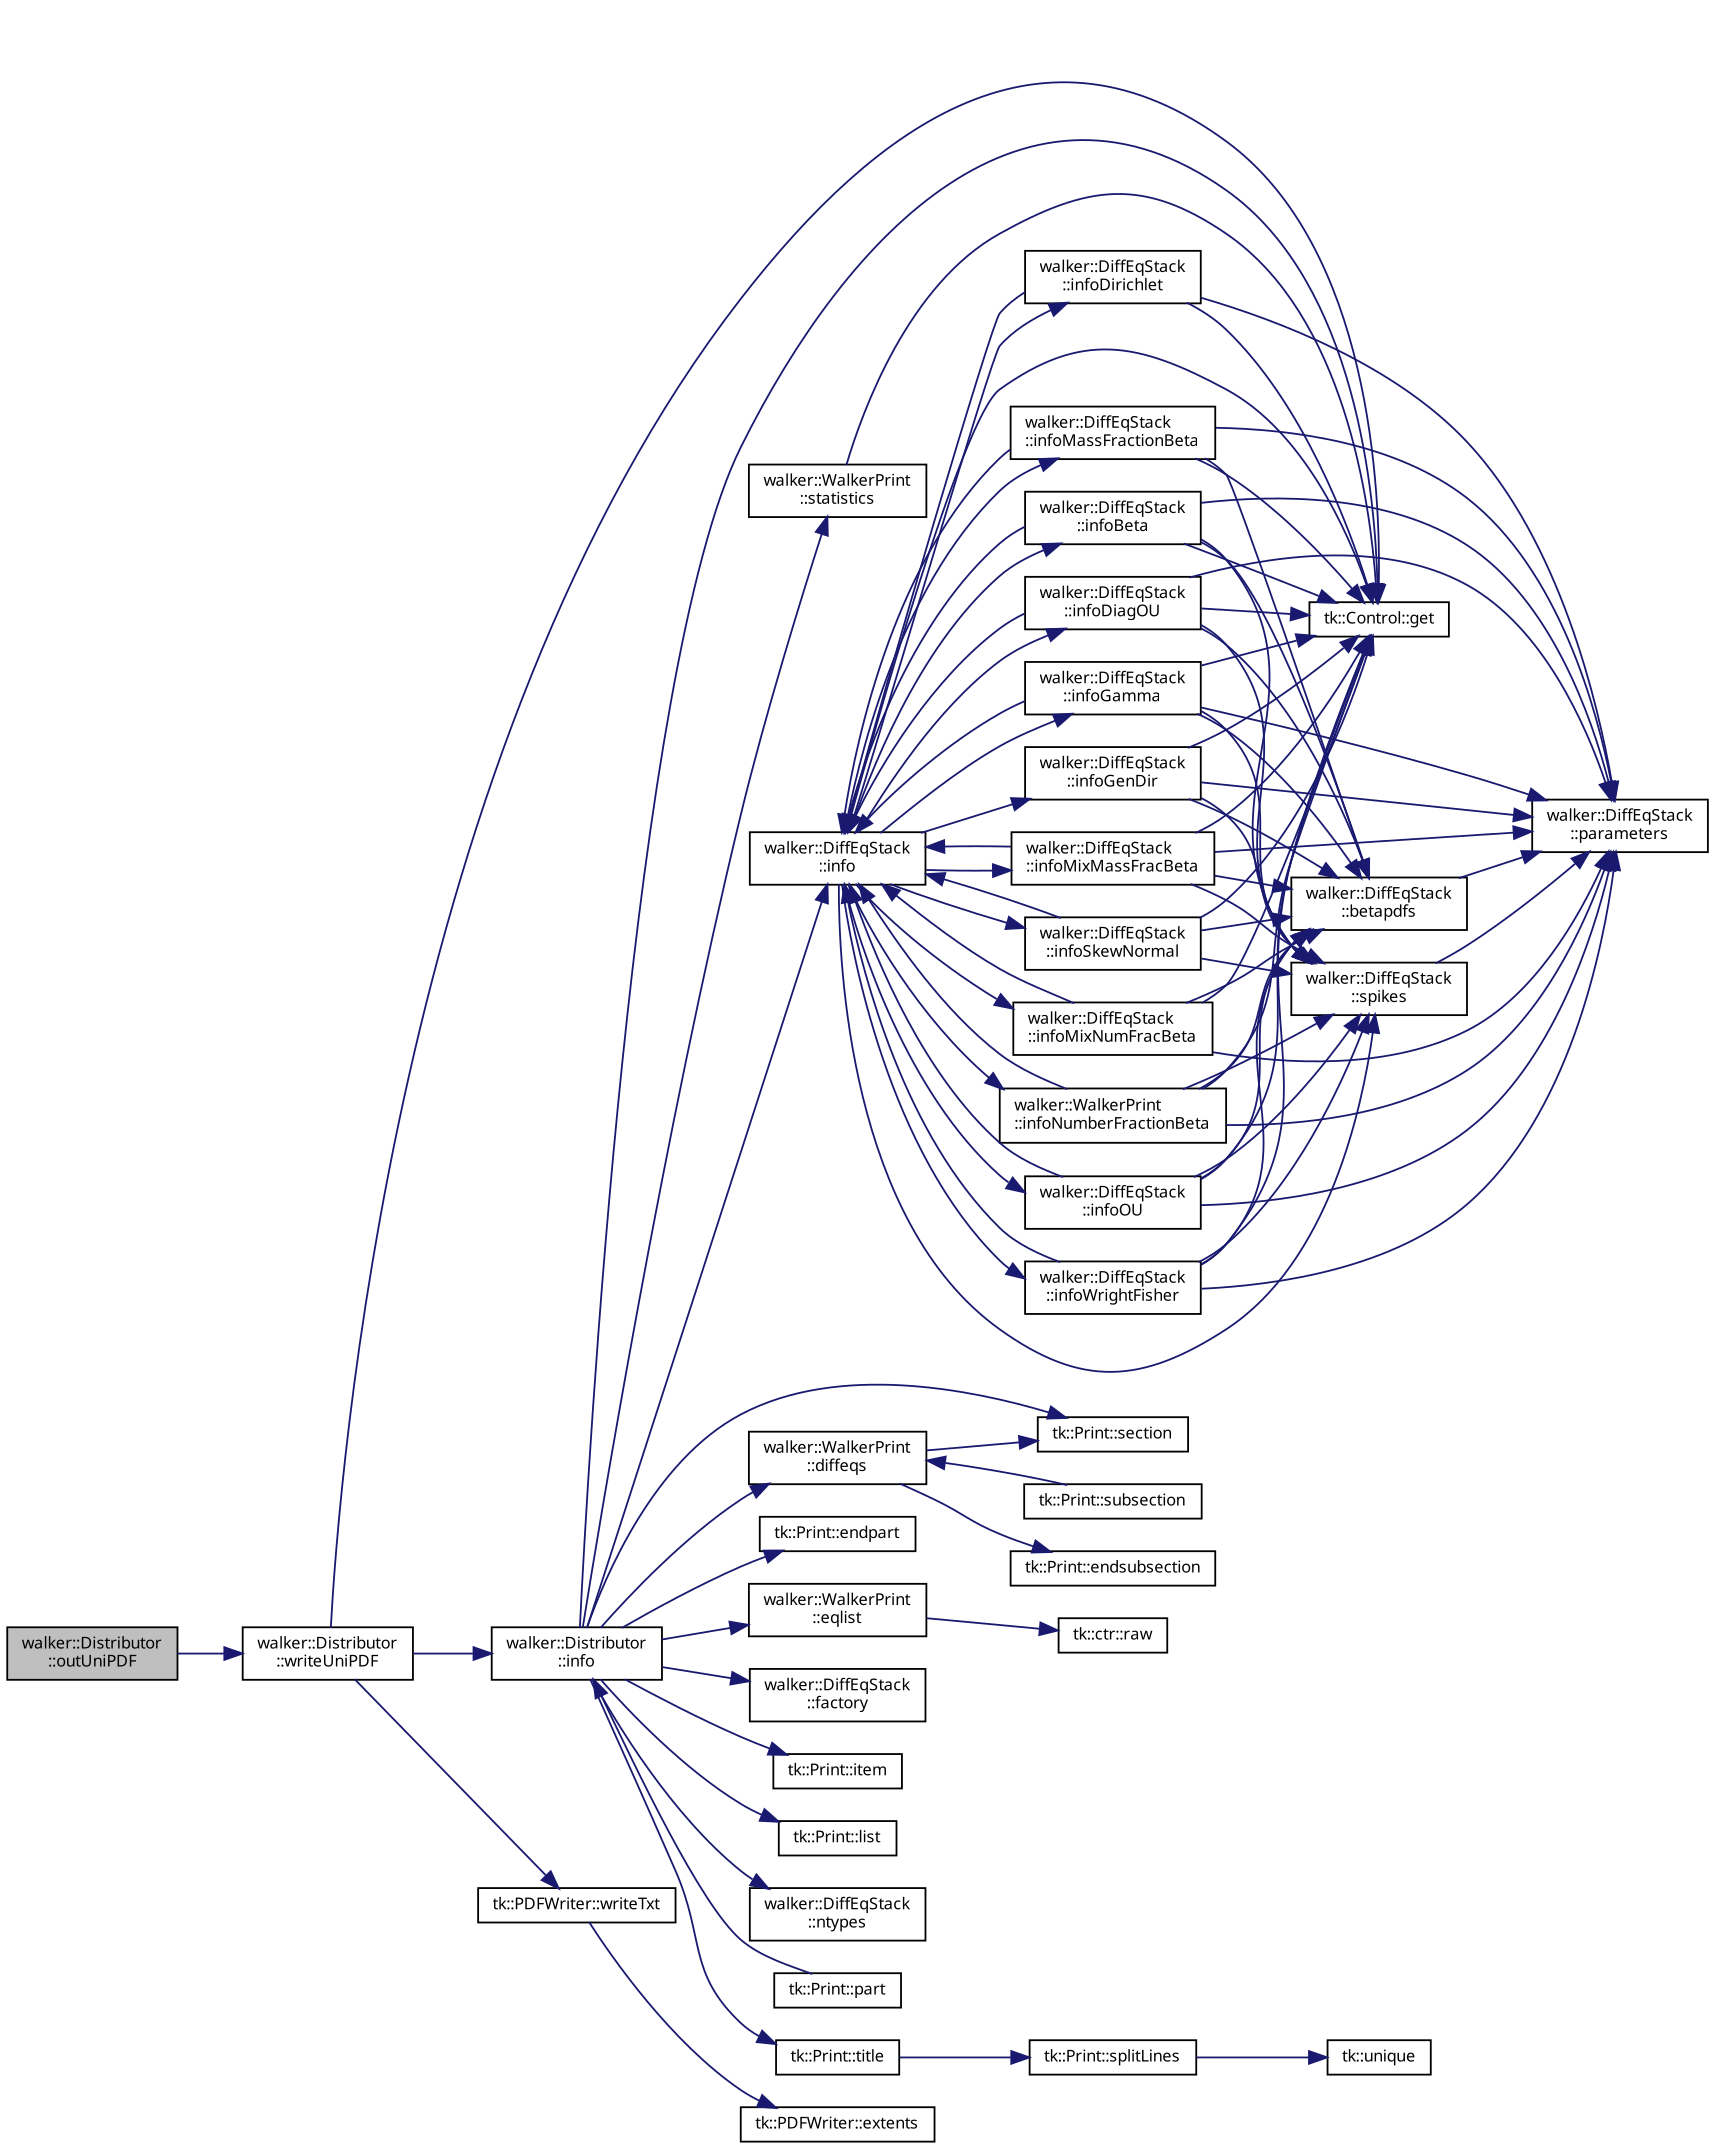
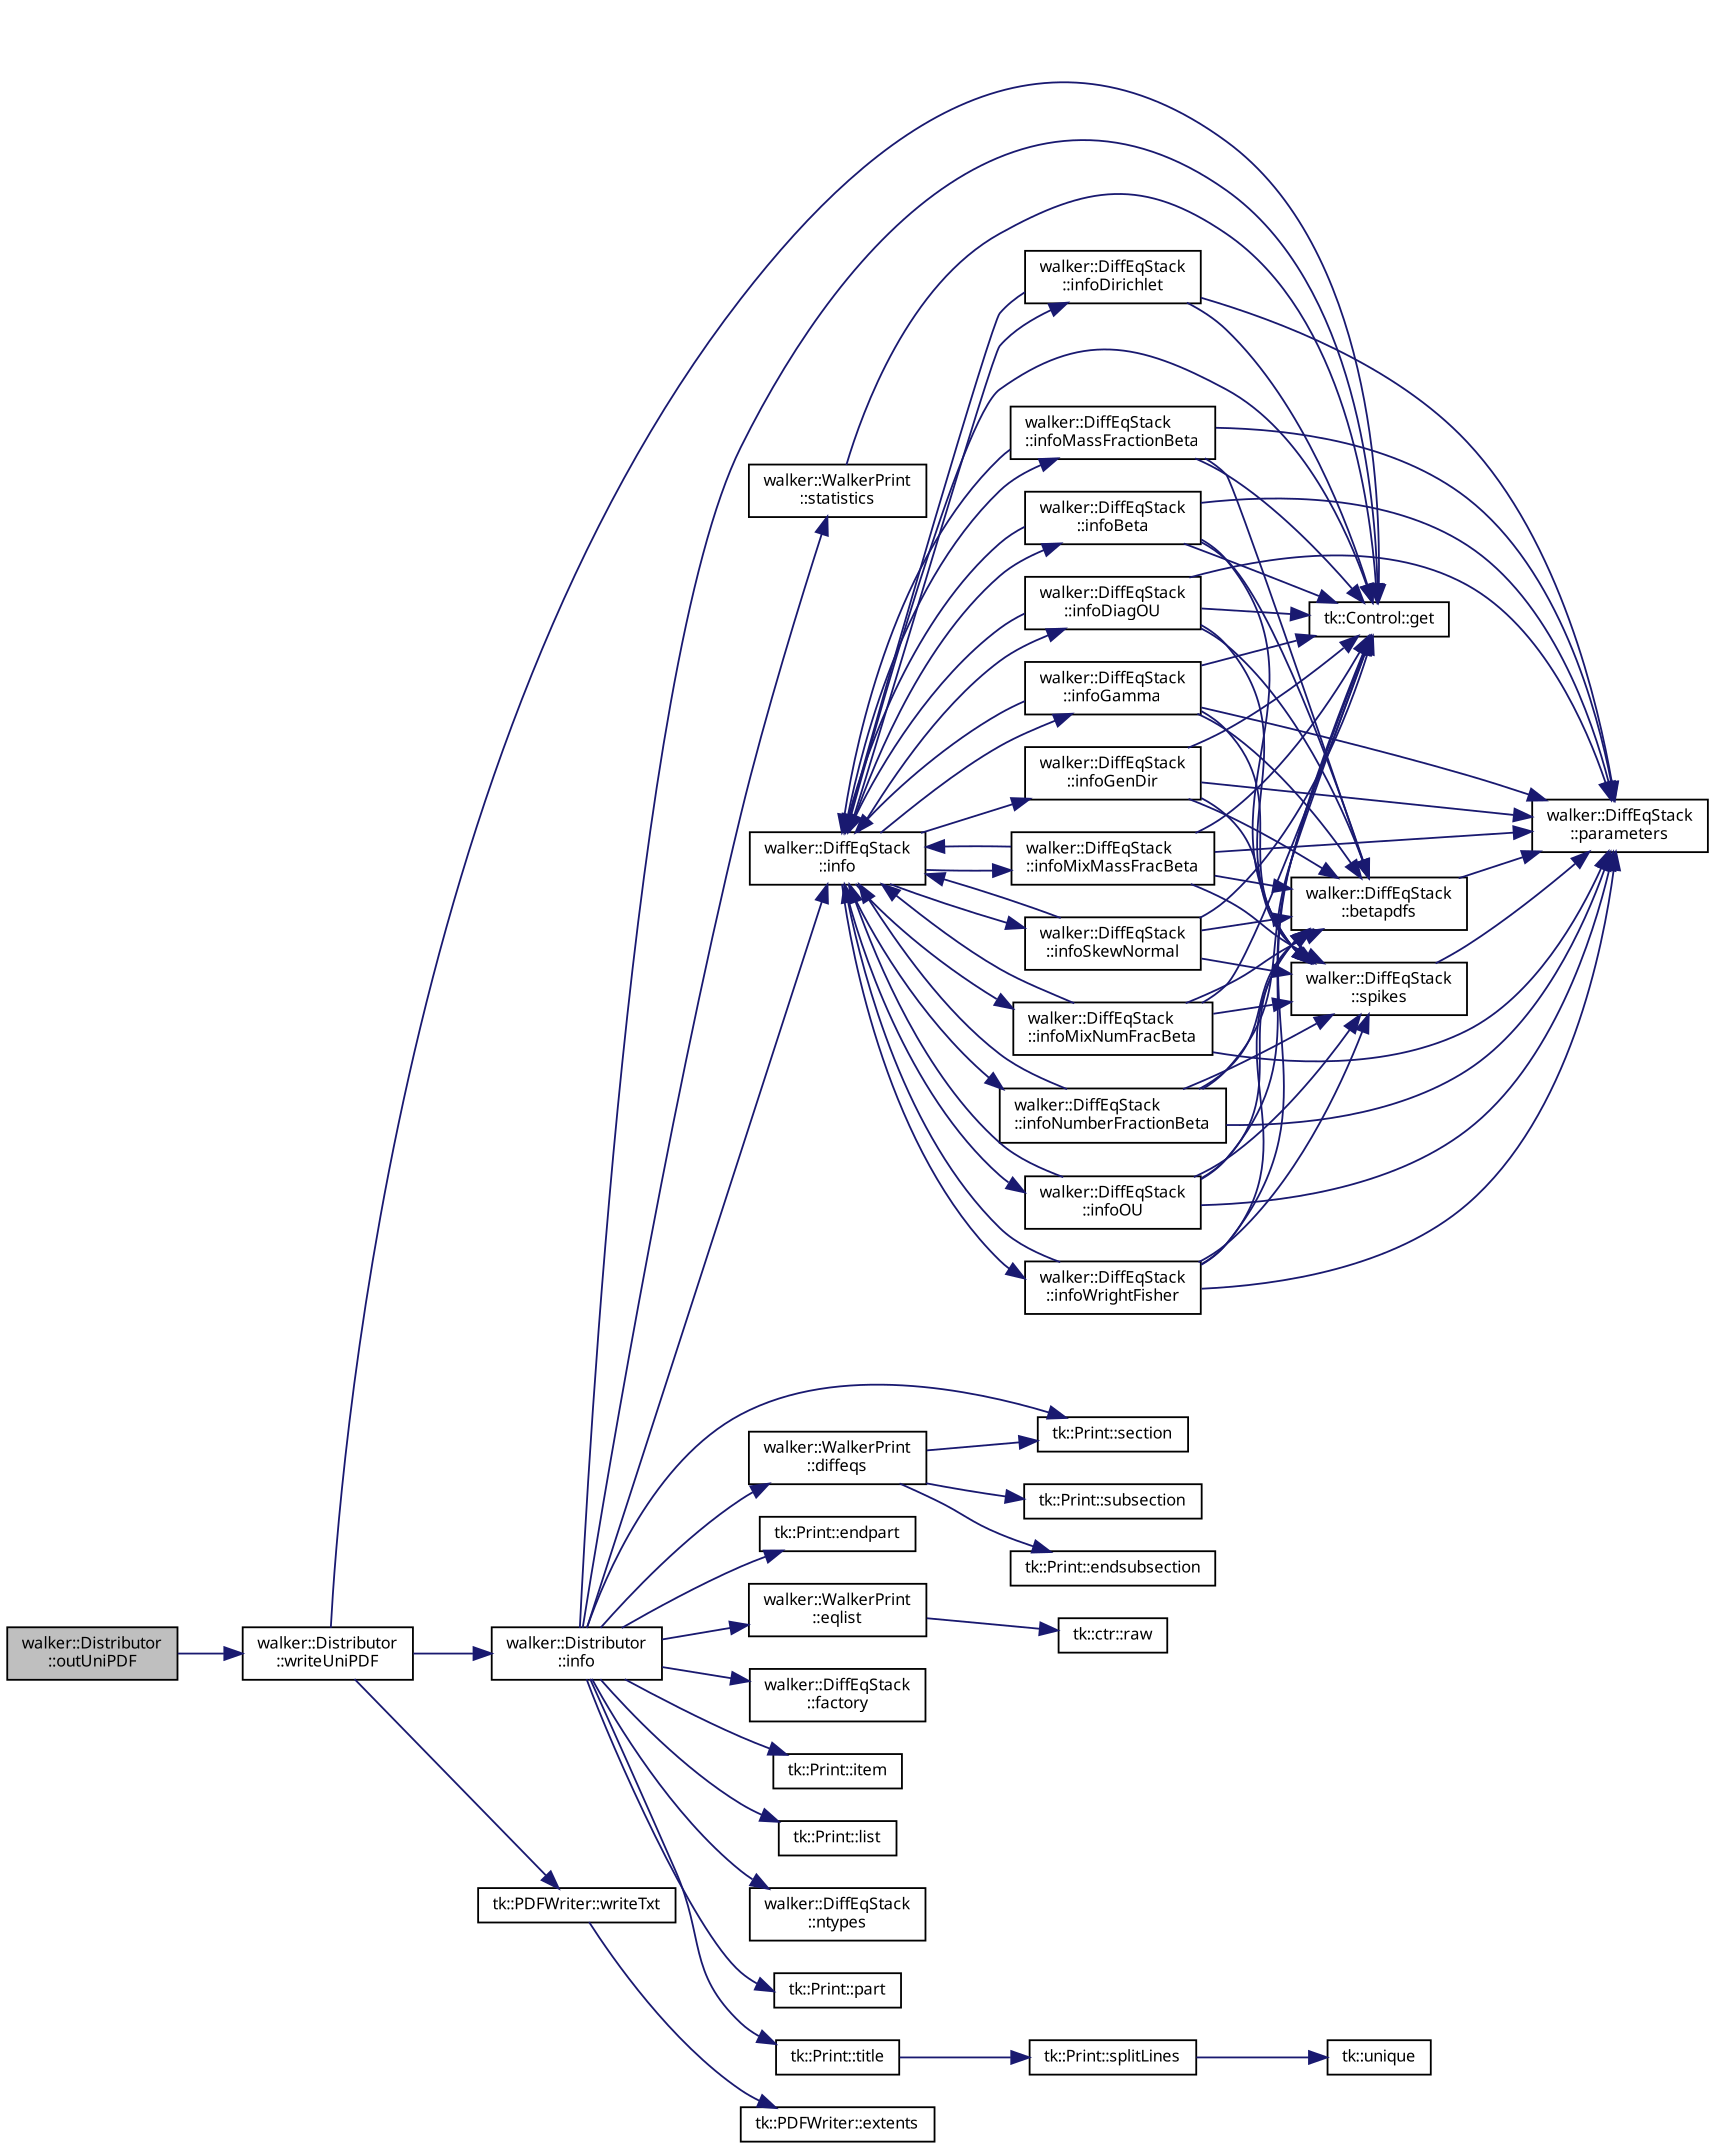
node "walker::WalkerPrint ::infoNumberFractionBeta": label "walker::WalkerPrint ::infoNumberFractionBeta" -> "walker::DiffEqStack ::infoNumberFractionBeta"
edge "walker::DiffEqStack ::info" -> "walker::DiffEqStack ::spikes": now "walker::DiffEqStack ::infoMixNumFracBeta" -> "walker::DiffEqStack ::spikes"
edge "tk::Print::subsection" -> "walker::WalkerPrint ::diffeqs": reversed
edge "tk::Print::part" -> "walker::Distributor ::info": reversed
